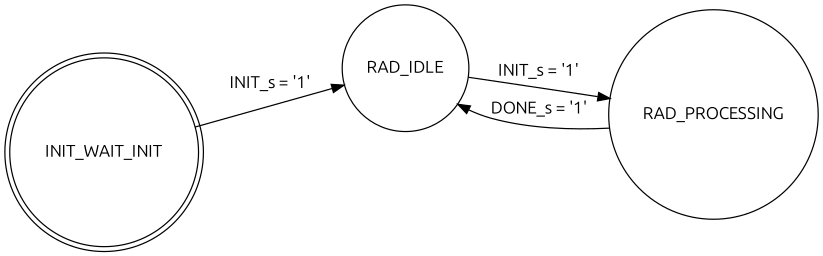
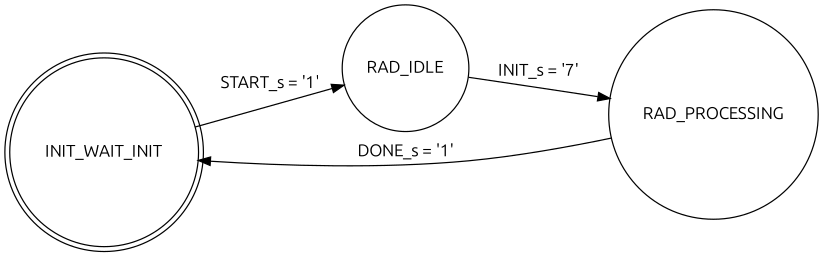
edge "RAD_IDLE" -> "RAD_PROCESSING": label "INIT_s = '1'" -> "INIT_s = '7'"
edge "INIT_WAIT_INIT" -> "RAD_IDLE": label "INIT_s = '1'" -> "START_s = '1'"
edge "RAD_PROCESSING" -> "RAD_IDLE": now "RAD_PROCESSING" -> "INIT_WAIT_INIT"
